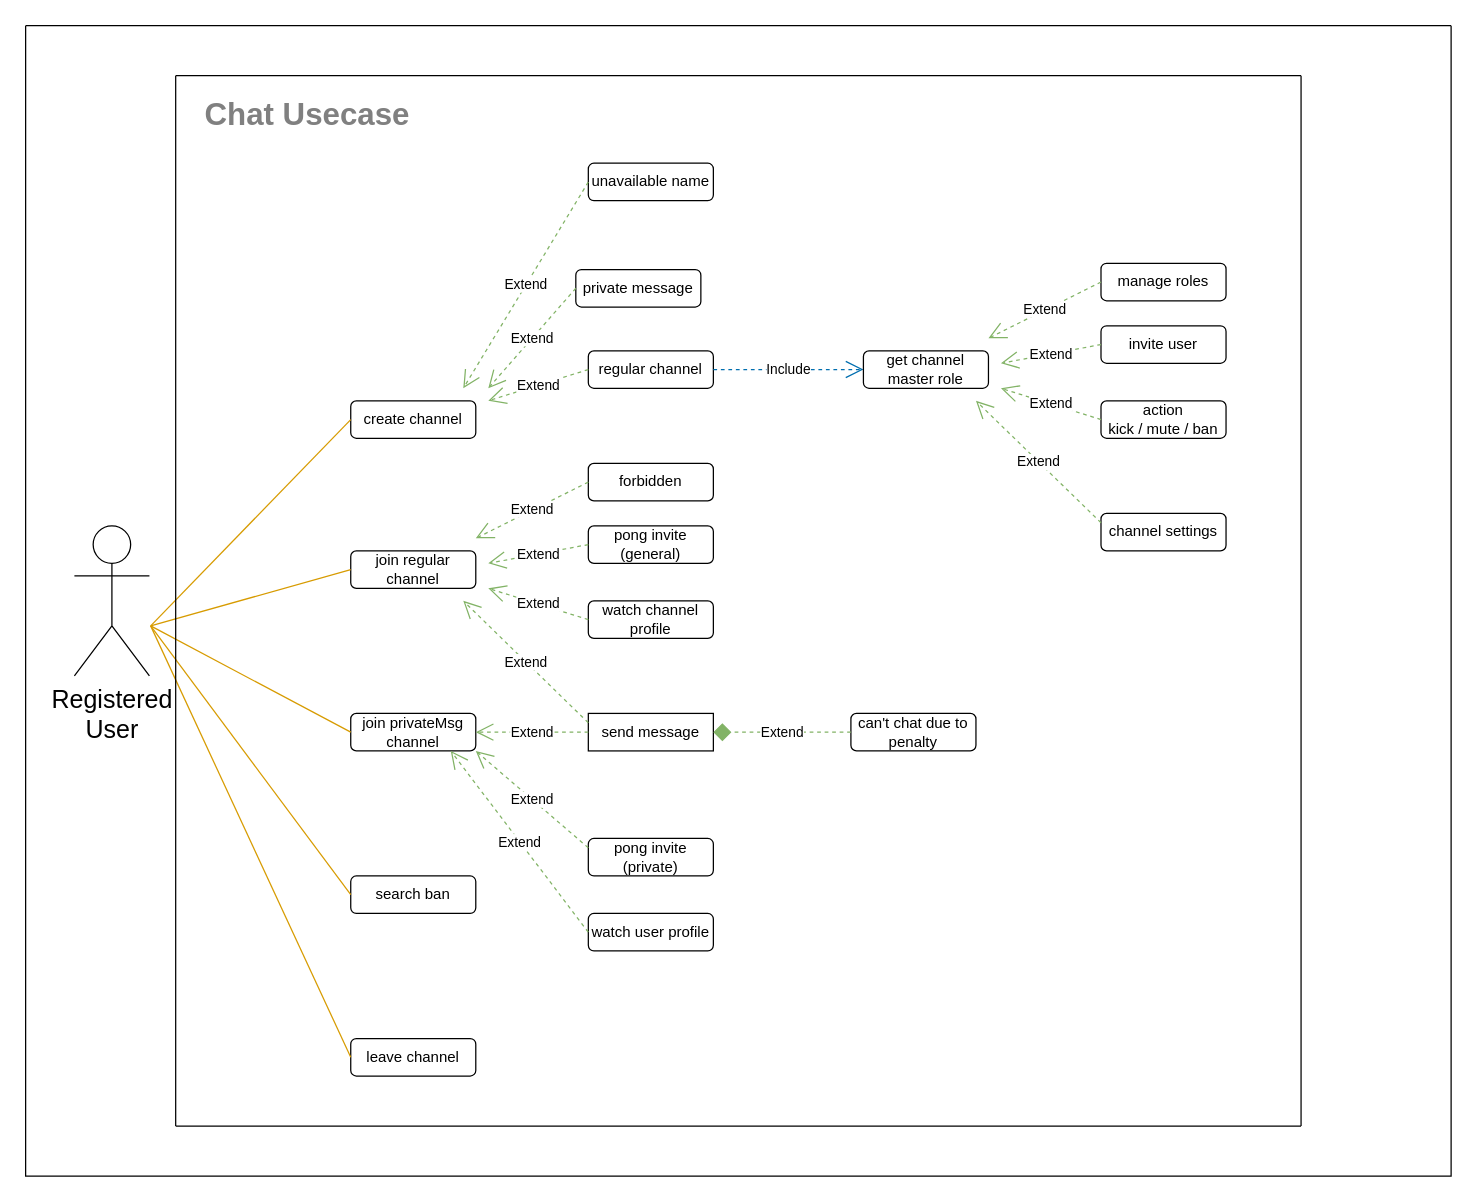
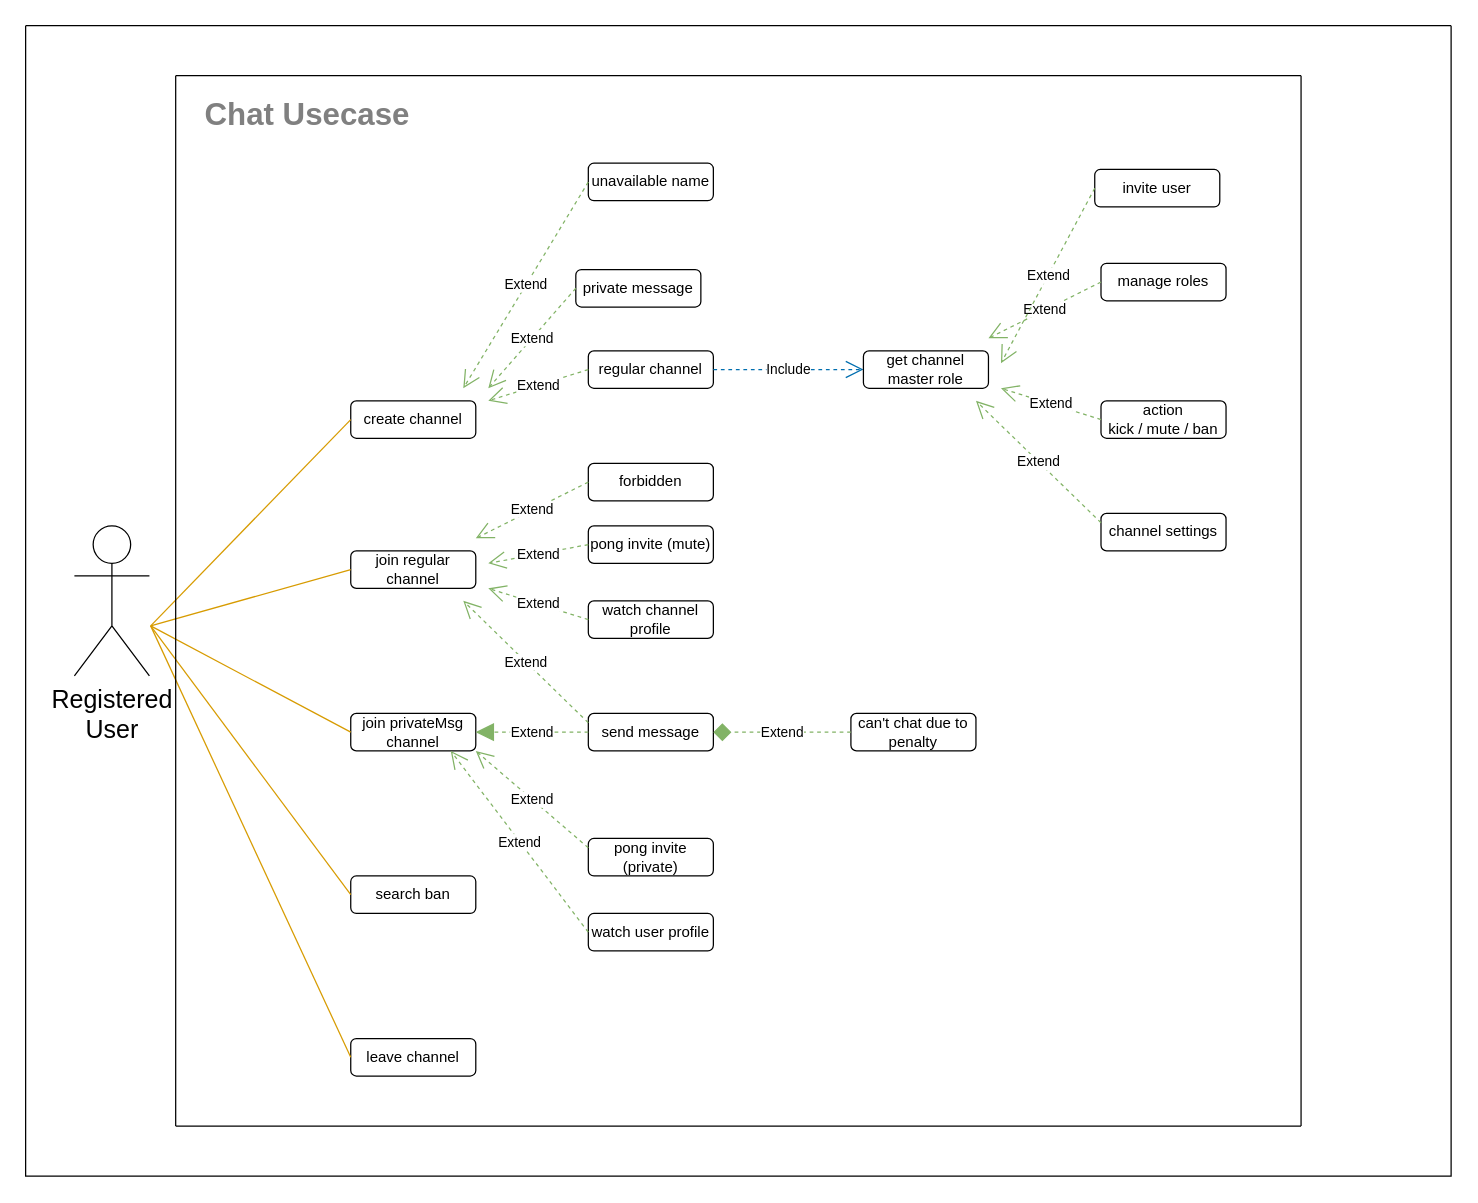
node "invite user": moved (1163, 344) -> (1157, 188)
node "pong invite (general)": label "pong invite (general)" -> "pong invite (mute)"
edge "send message" -> "join privateMsg channel": arrowhead open -> block
node "send message": shape rectangle -> rounded rectangle
